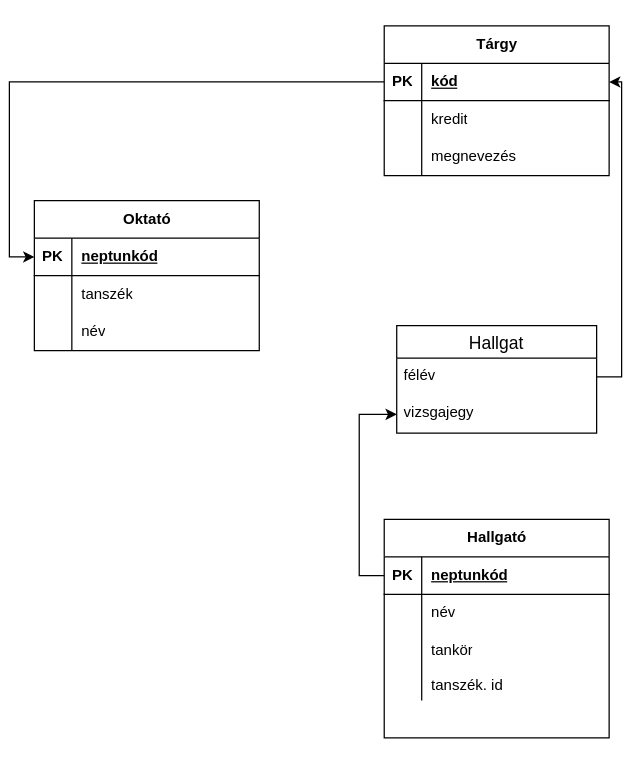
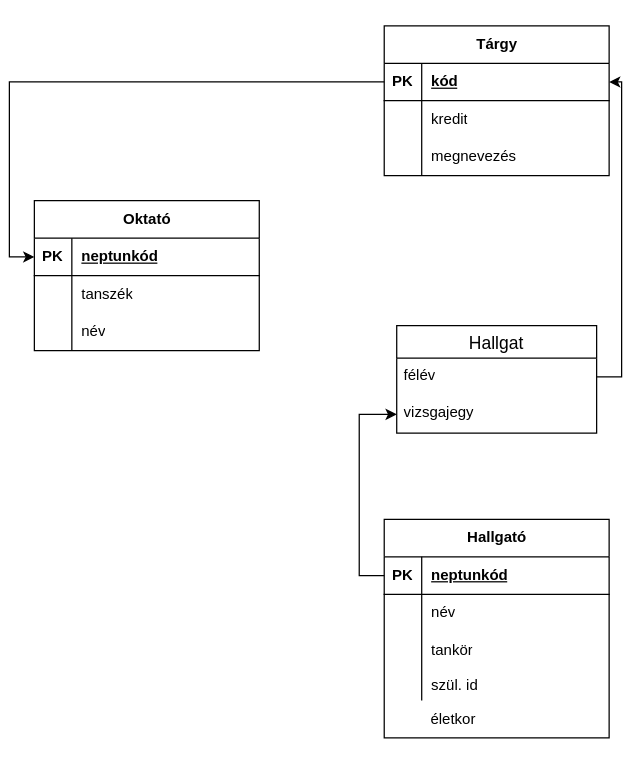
node "tanszék. id": label "tanszék. id" -> "szül. id"
node "életkor": added
